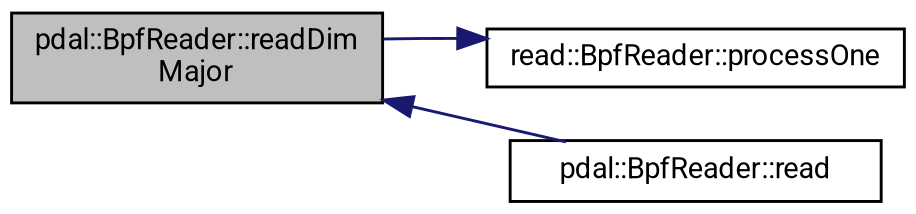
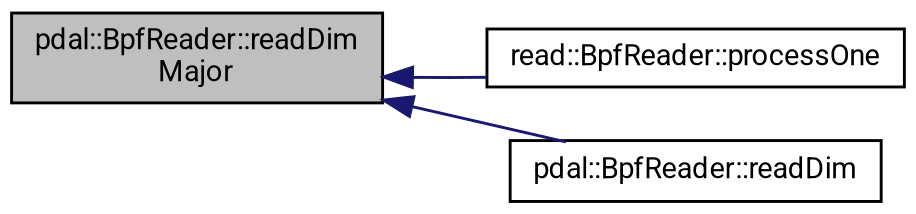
edge "pdal::BpfReader::readDim Major" -> "read::BpfReader::processOne": reversed
node "pdal::BpfReader::read": label "pdal::BpfReader::read" -> "pdal::BpfReader::readDim"
